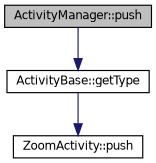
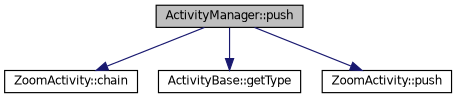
node "ZoomActivity::chain": added
edge "ActivityBase::getType" -> "ZoomActivity::push": now "ActivityManager::push" -> "ZoomActivity::push"
